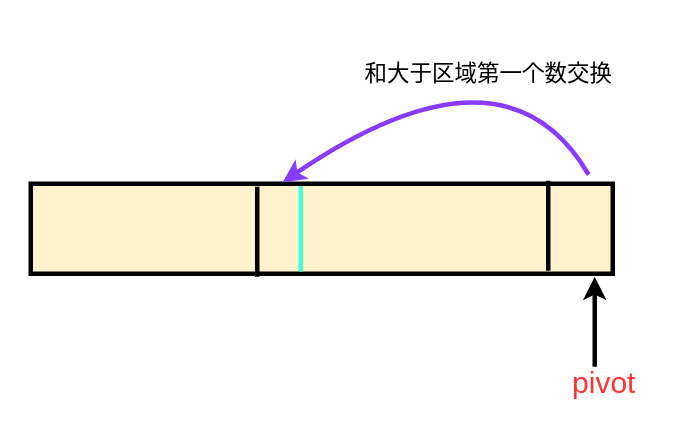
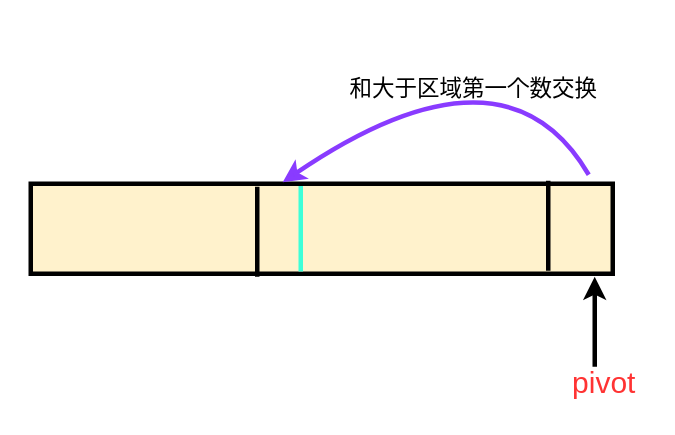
node "和大于区域第一个数交换": moved (488, 70) -> (473, 85)
